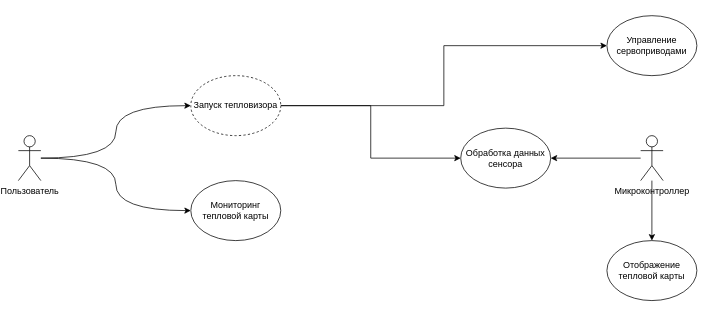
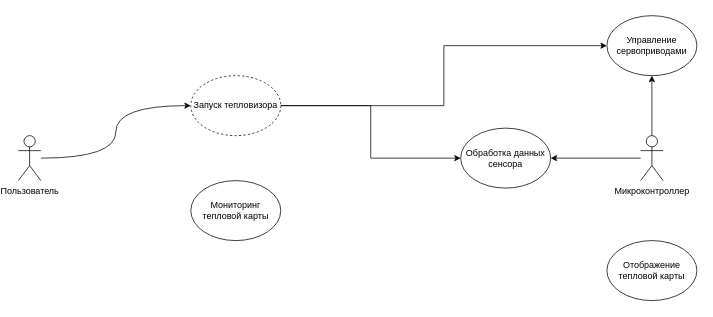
edge "Пользователь" -> "Мониторинг тепловой карты": removed
edge "Микроконтроллер" -> "Отображение тепловой карты": now "Микроконтроллер" -> "Управление сервоприводами"
